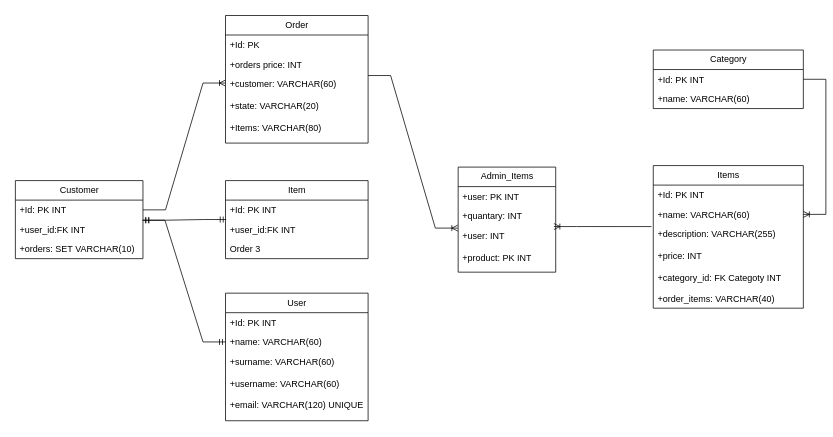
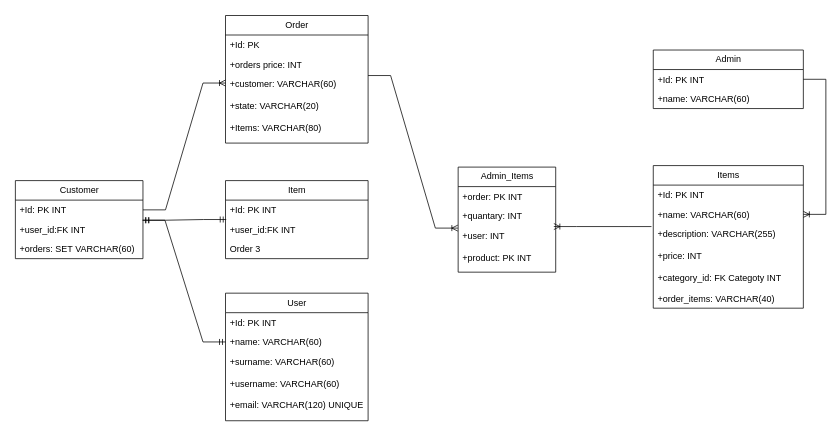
node "Category": label "Category" -> "Admin"
node "+user: PK INT": label "+user: PK INT" -> "+order: PK INT"
node "+orders: SET VARCHAR(10)": label "+orders: SET VARCHAR(10)" -> "+orders: SET VARCHAR(60)"
